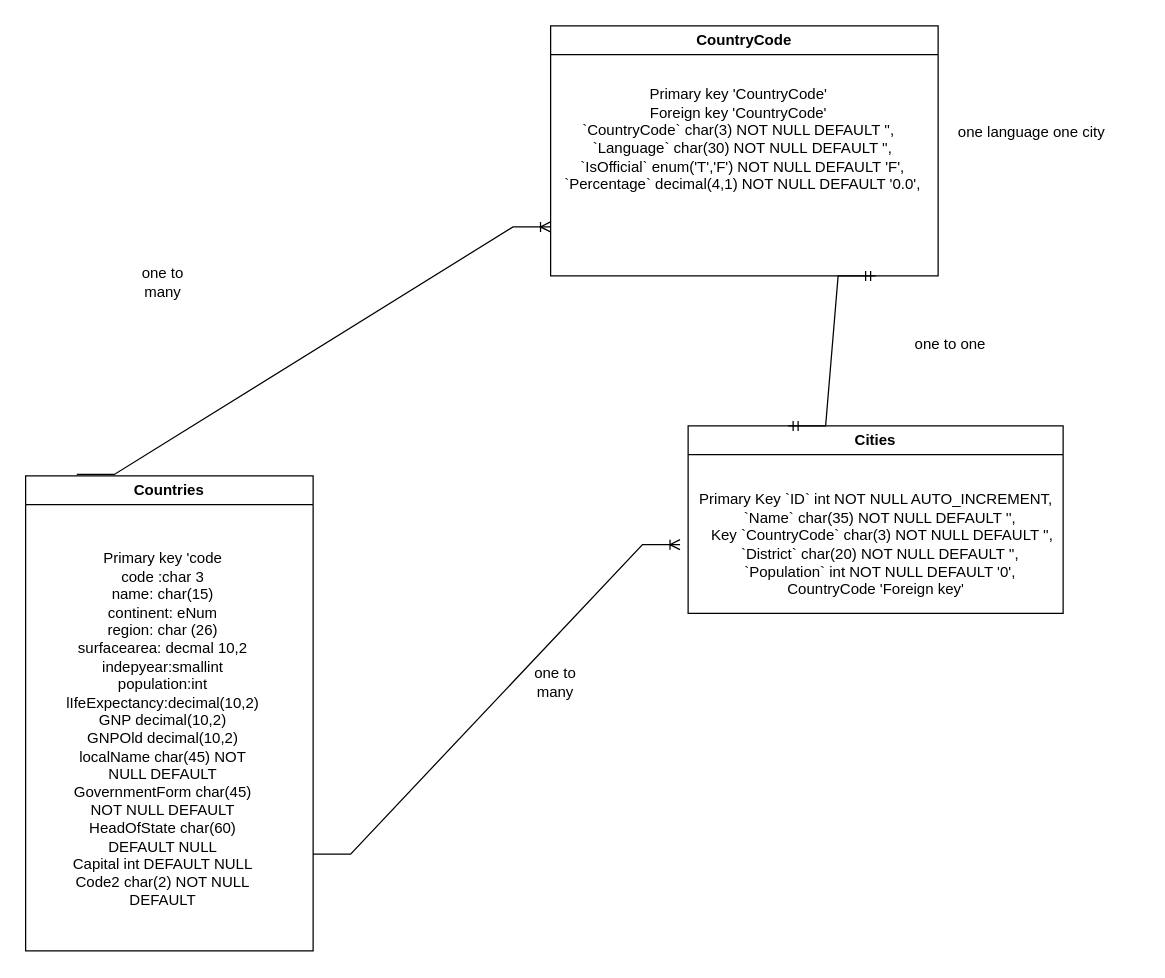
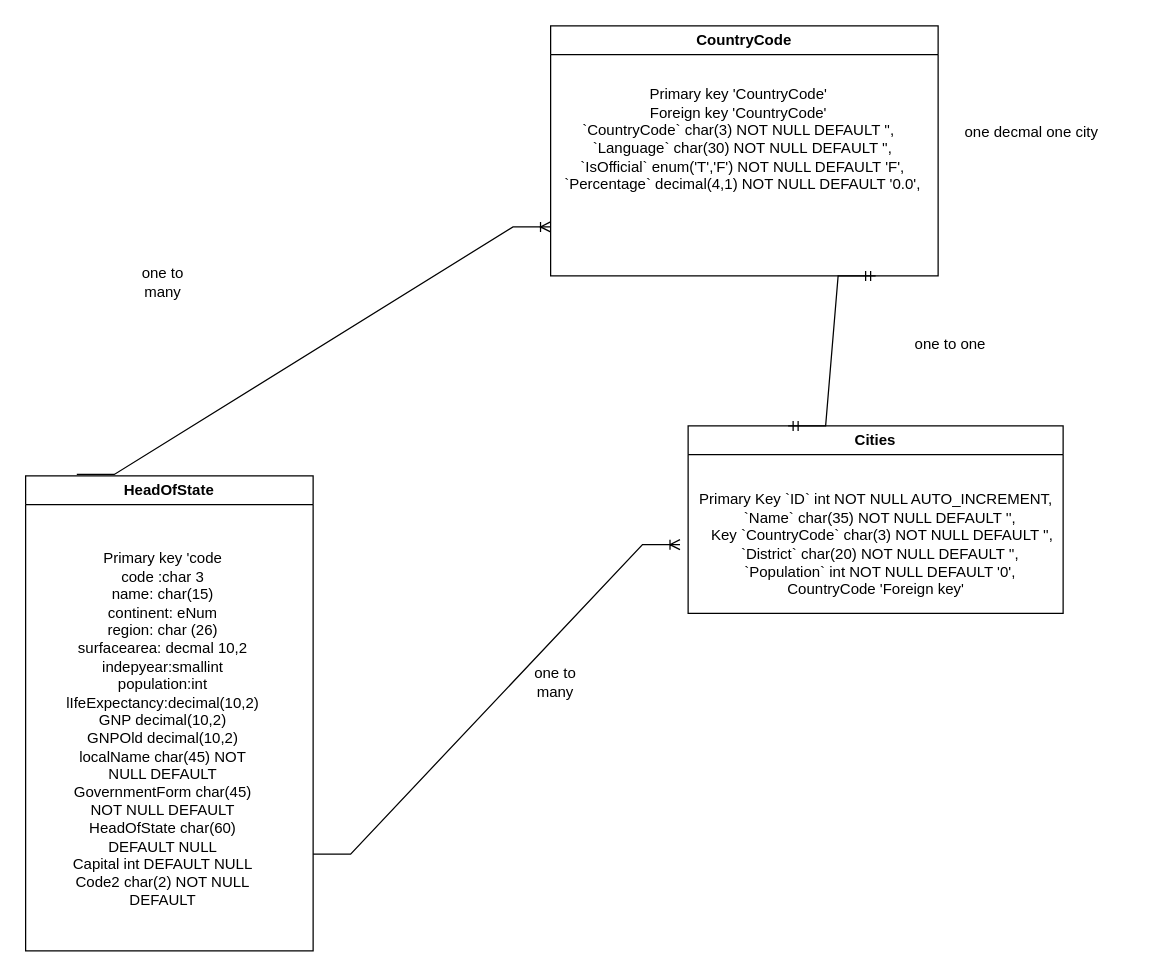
node "one language one city": label "one language one city" -> "one decmal one city"
node "Countries": label "Countries" -> "HeadOfState"
